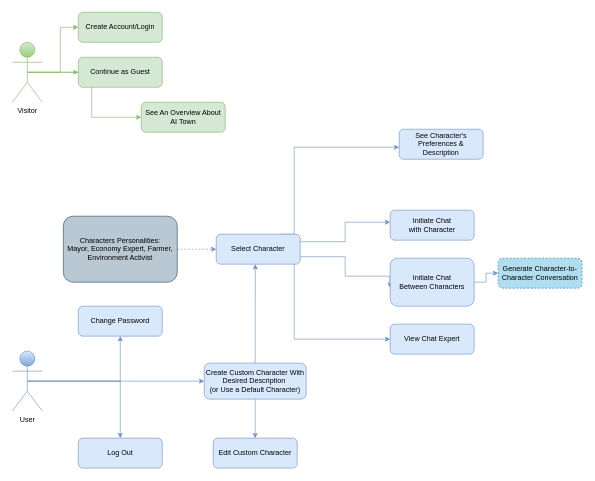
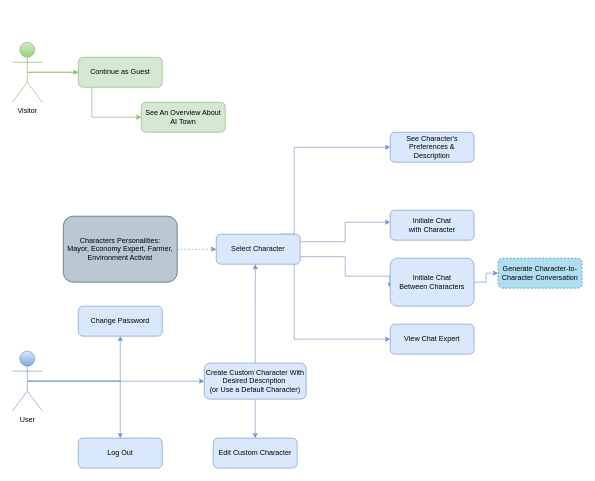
edge "Visitor" -> "Create Account/Login": removed
node "Create Account/Login": removed
node "See Character's Preferences & Description": moved (441, 144) -> (432, 147)
